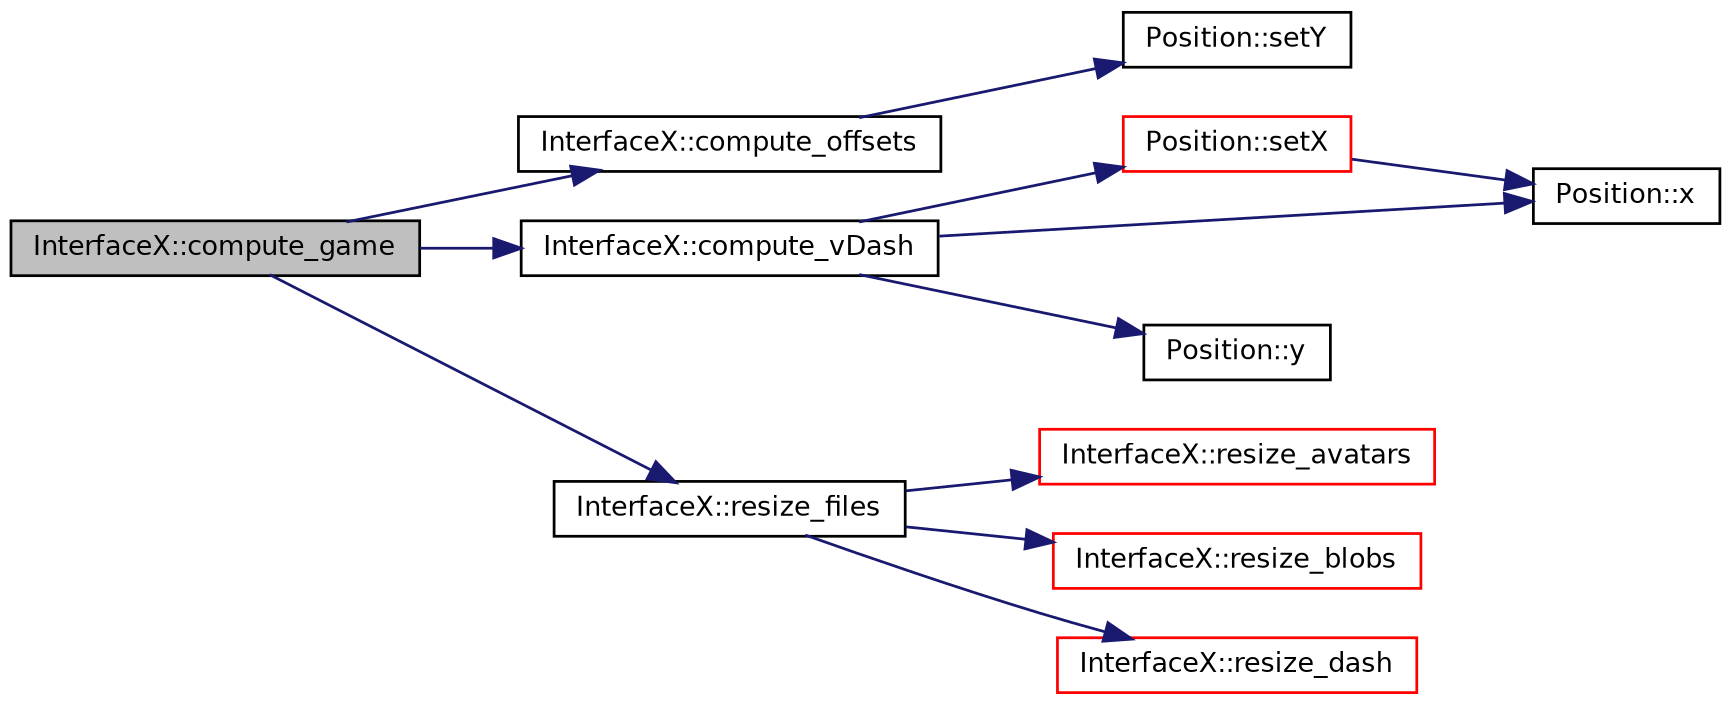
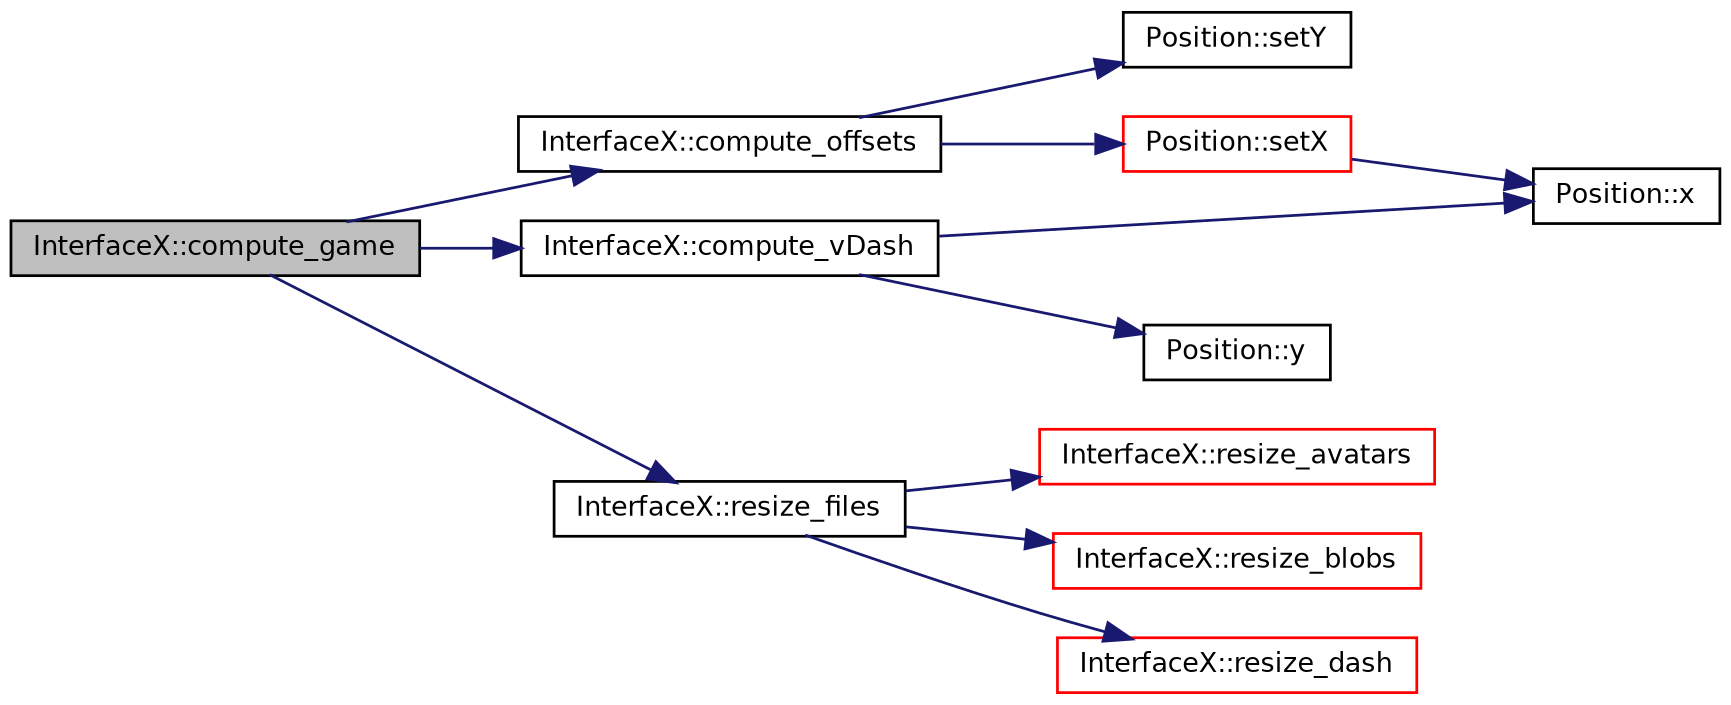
edge "InterfaceX::compute_vDash" -> "Position::setX": now "InterfaceX::compute_offsets" -> "Position::setX"
